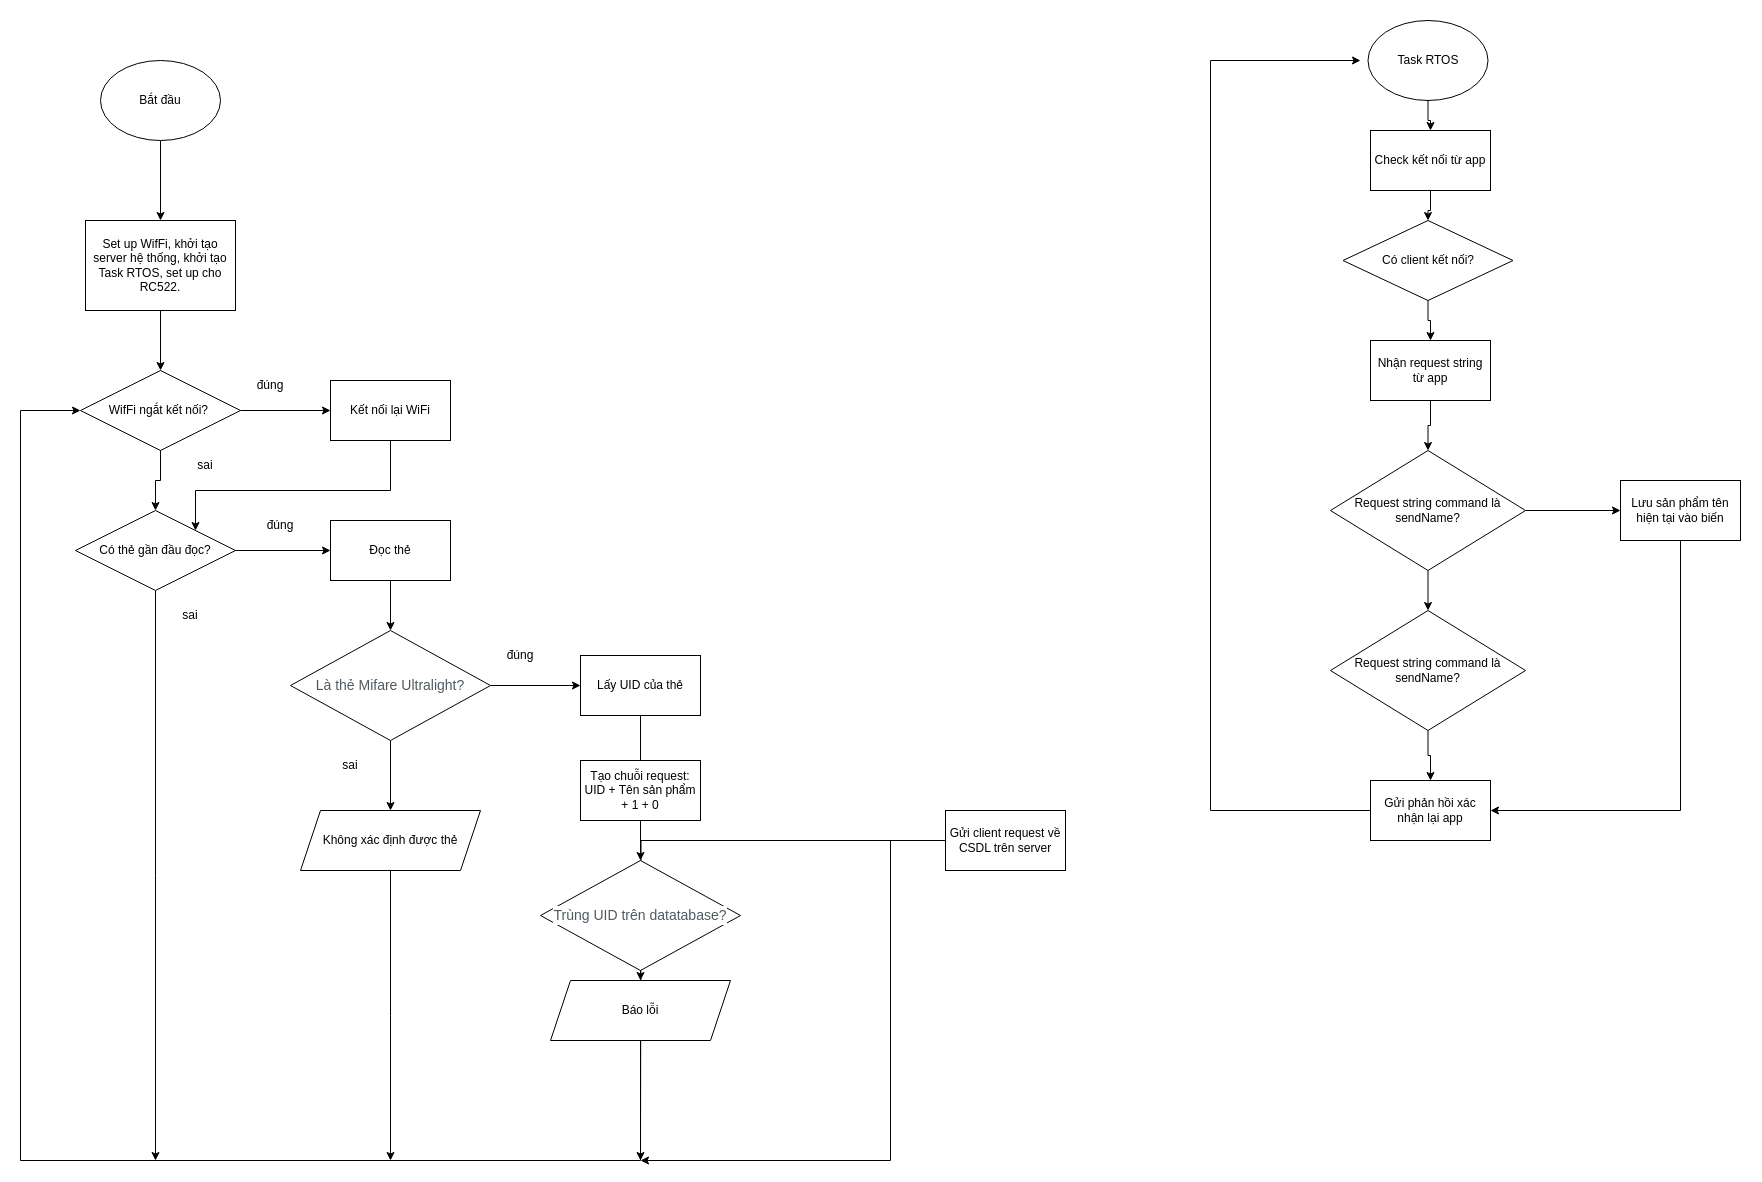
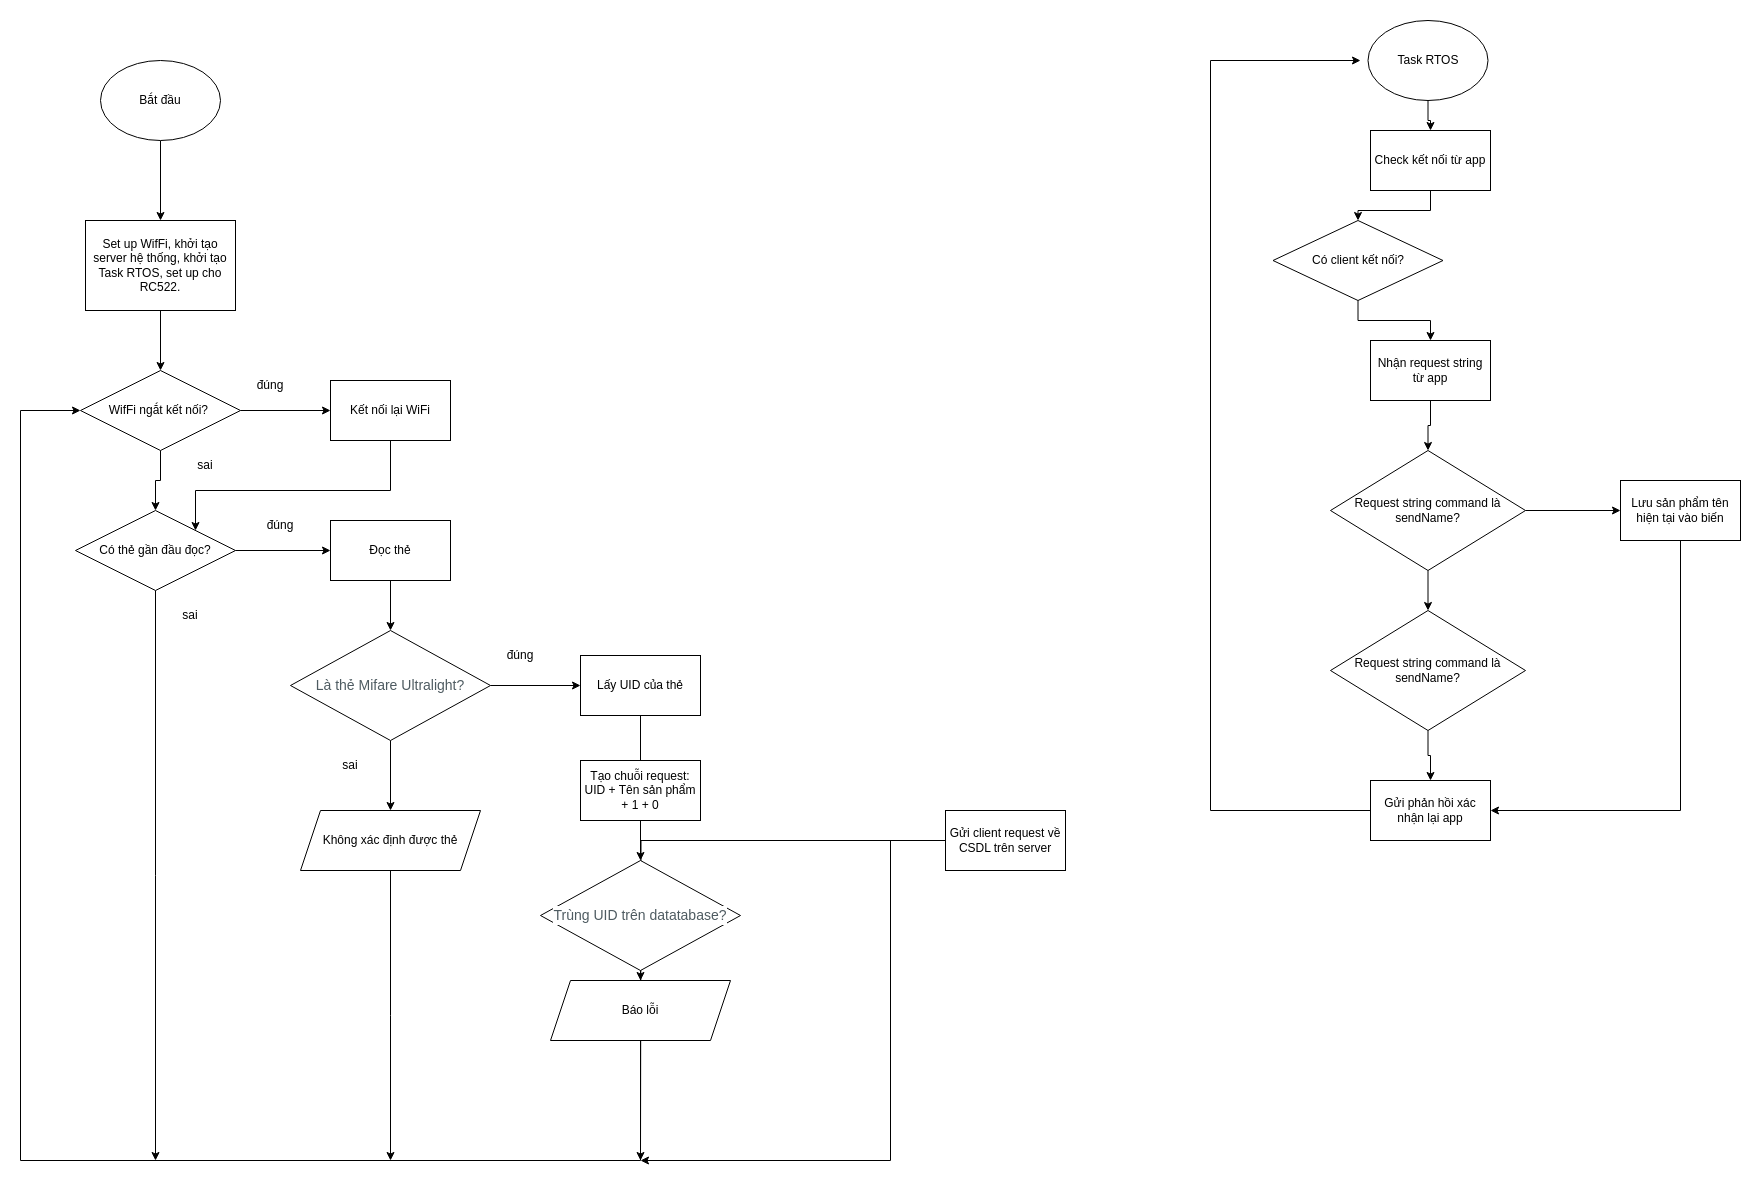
node "Có client kết nối?": moved (1428, 261) -> (1358, 261)
